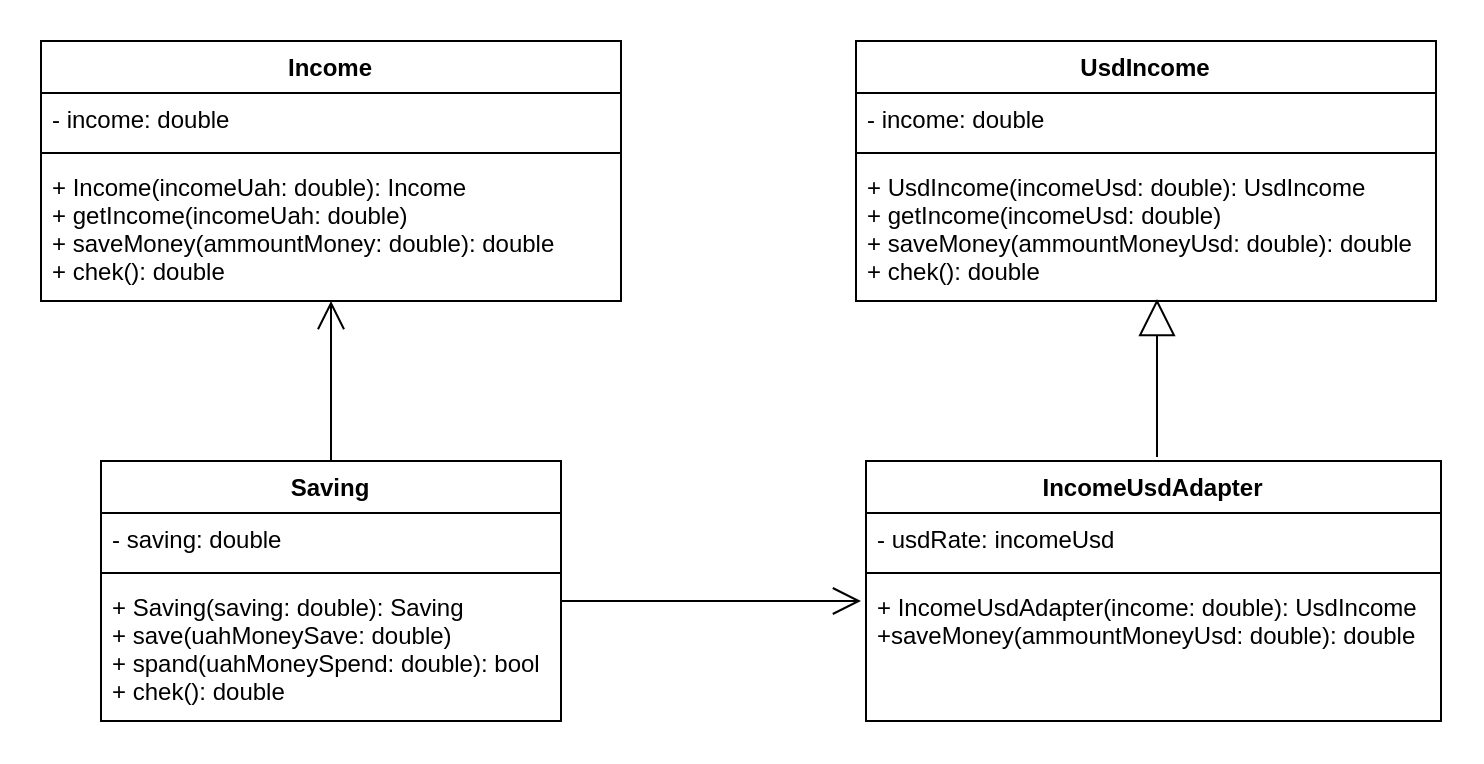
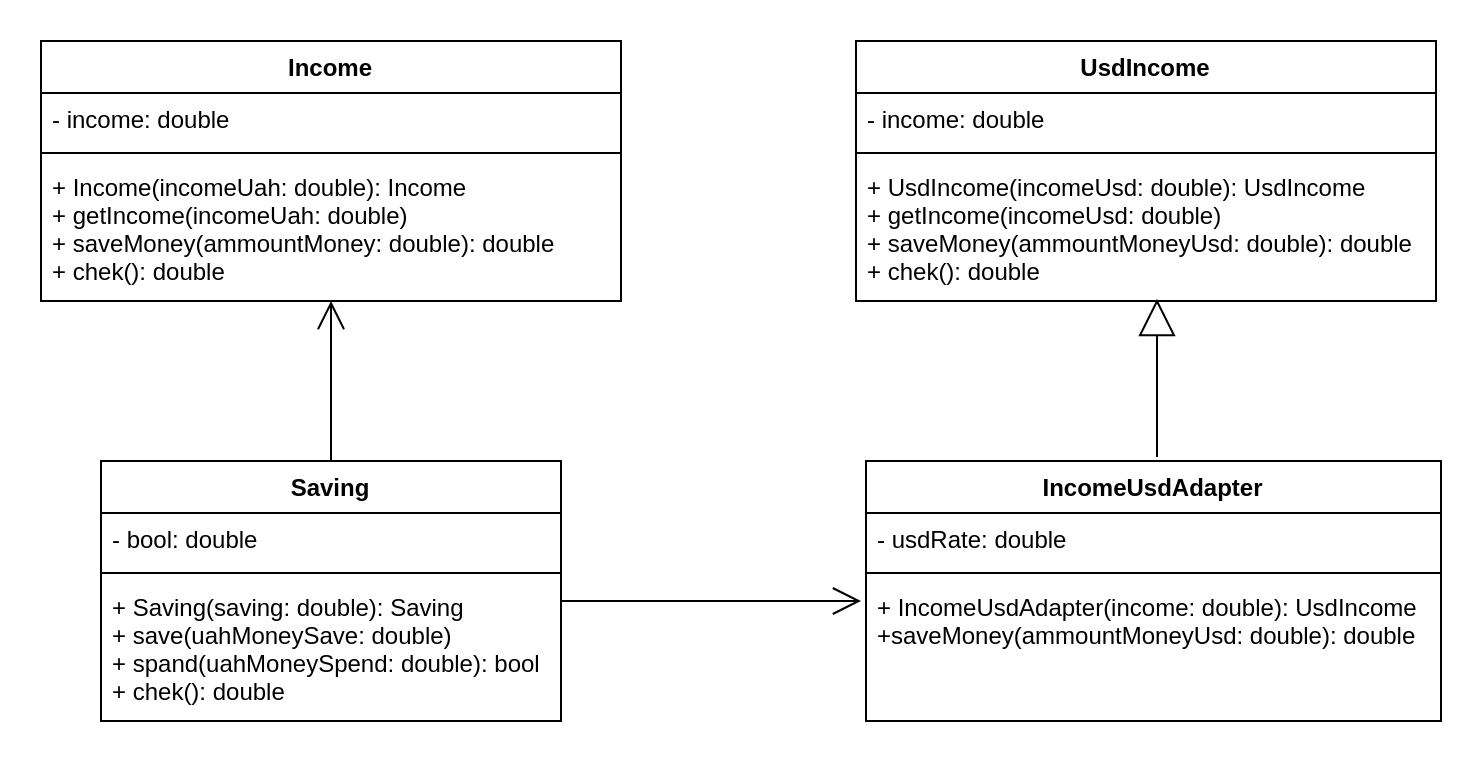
node "- saving: double": label "- saving: double" -> "- bool: double"
node "- usdRate: incomeUsd": label "- usdRate: incomeUsd" -> "- usdRate: double"
